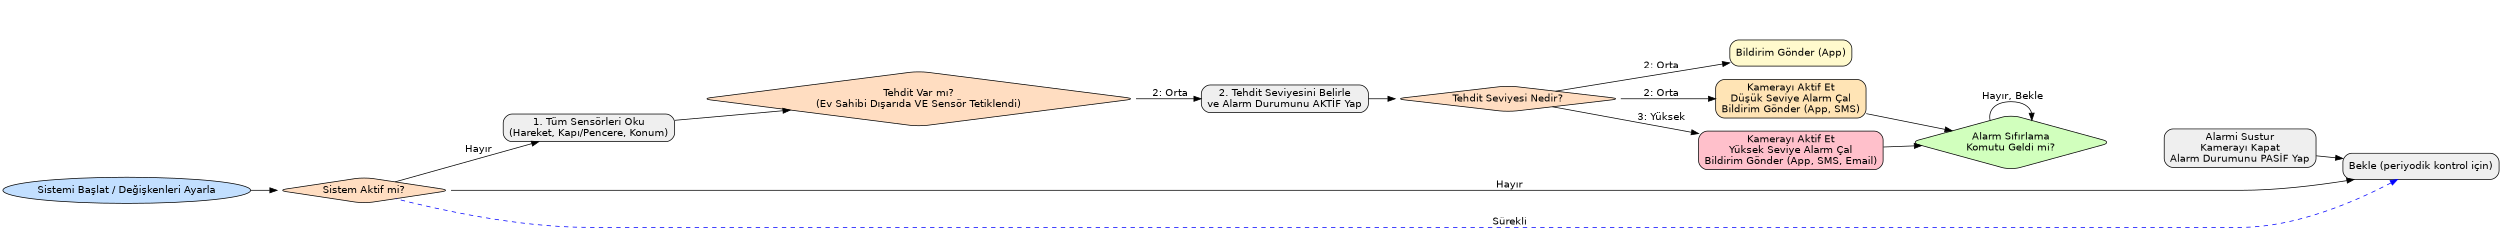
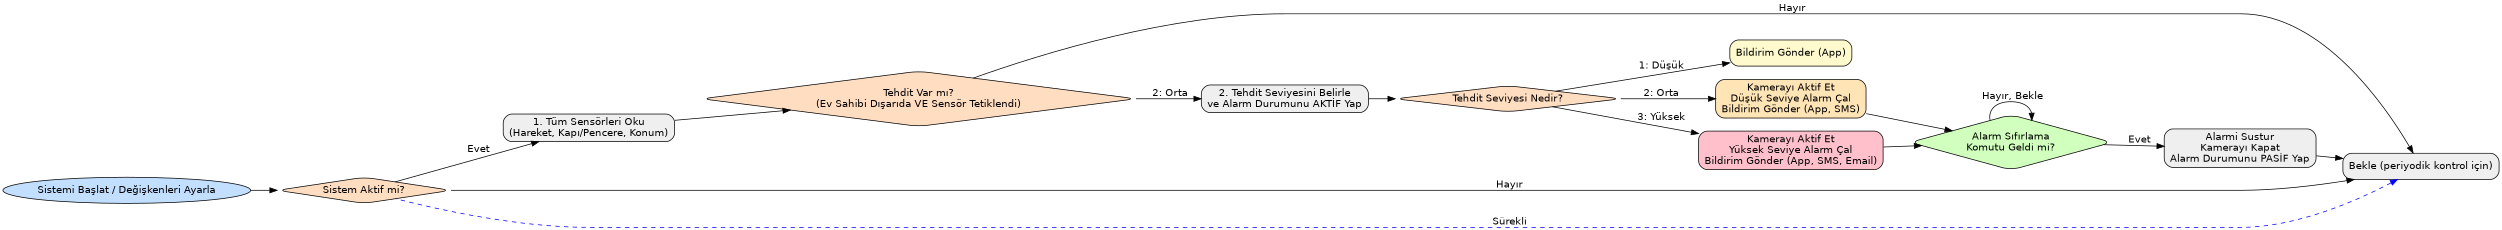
edge "Tehdit Var mı? (Ev Sahibi Dışarıda VE Sensör Tetiklendi)" -> "Bekle (periyodik kontrol için)": added, label "Hayır"
edge "Tehdit Seviyesi Nedir?" -> "Bildirim Gönder (App)": label " 2: Orta" -> " 1: Düşük"
edge "Alarm Sıfırlama Komutu Geldi mi?" -> "Alarmi Sustur Kamerayı Kapat Alarm Durumunu PASİF Yap": added, label "Evet"
edge "Sistem Aktif mi?" -> "1. Tüm Sensörleri Oku (Hareket, Kapı/Pencere, Konum)": label " Hayır" -> " Evet"
